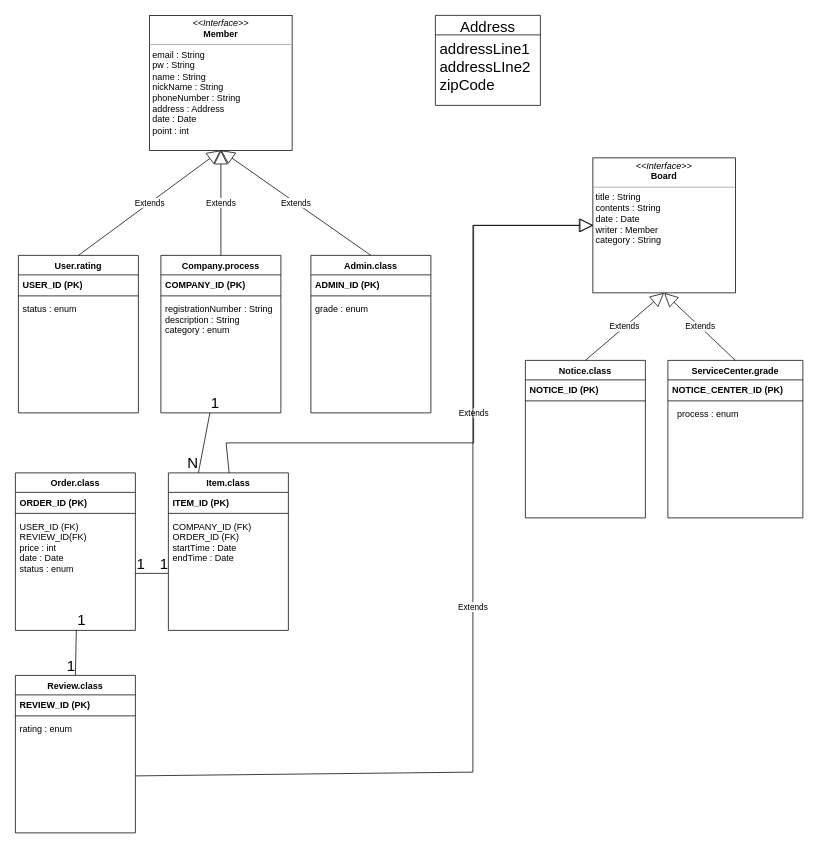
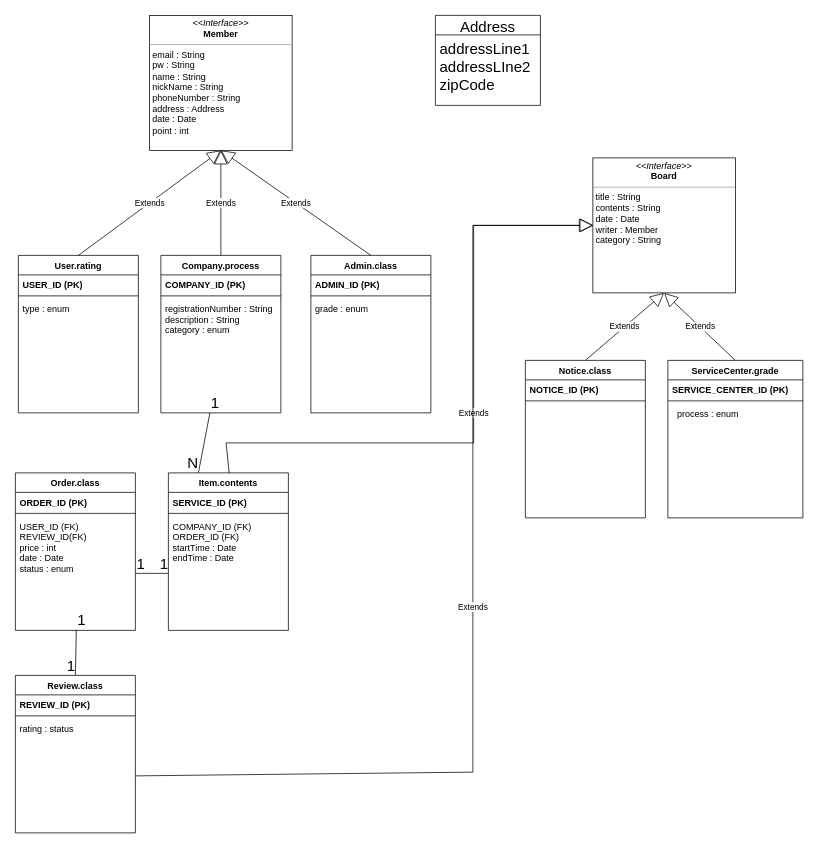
node "status : enum": label "status : enum" -> "type : enum"
node "NOTICE_CENTER_ID (PK)": label "NOTICE_CENTER_ID (PK)" -> "SERVICE_CENTER_ID (PK)"
node "Item.class": label "Item.class" -> "Item.contents"
node "ITEM_ID (PK)": label "ITEM_ID (PK)" -> "SERVICE_ID (PK)"
node "rating : enum": label "rating : enum" -> "rating : status"
